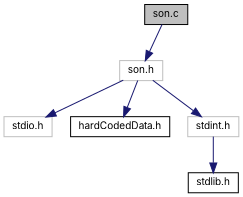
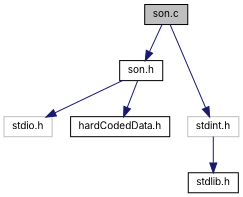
node "son.h": color grey75 -> black
edge "son.h" -> "stdint.h": now "son.c" -> "stdint.h"
